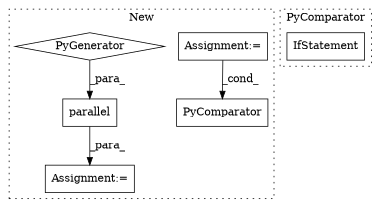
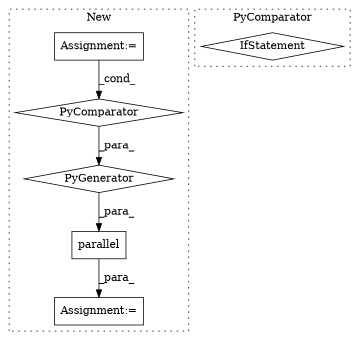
node "IfStatement": shape box -> diamond
node "PyComparator": shape box -> diamond
edge "PyComparator" -> "PyGenerator": added, label "_para_"
